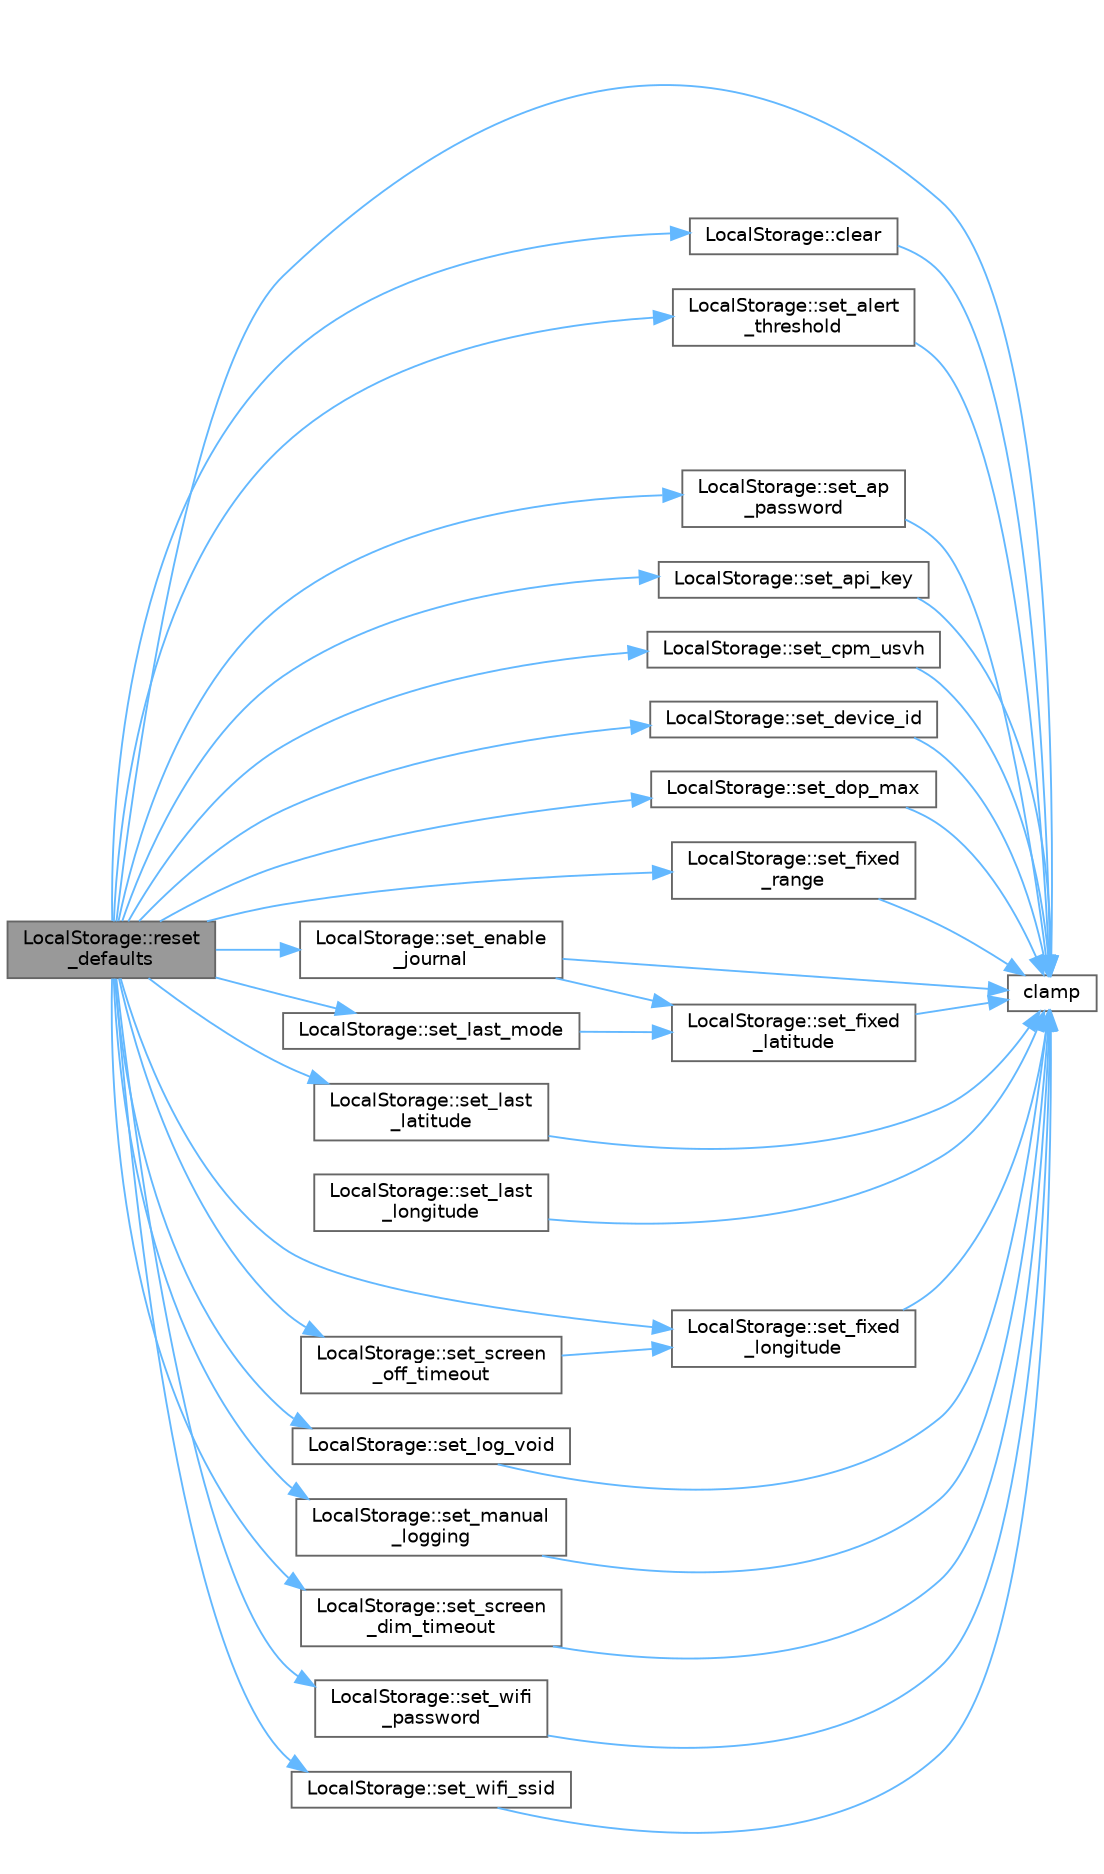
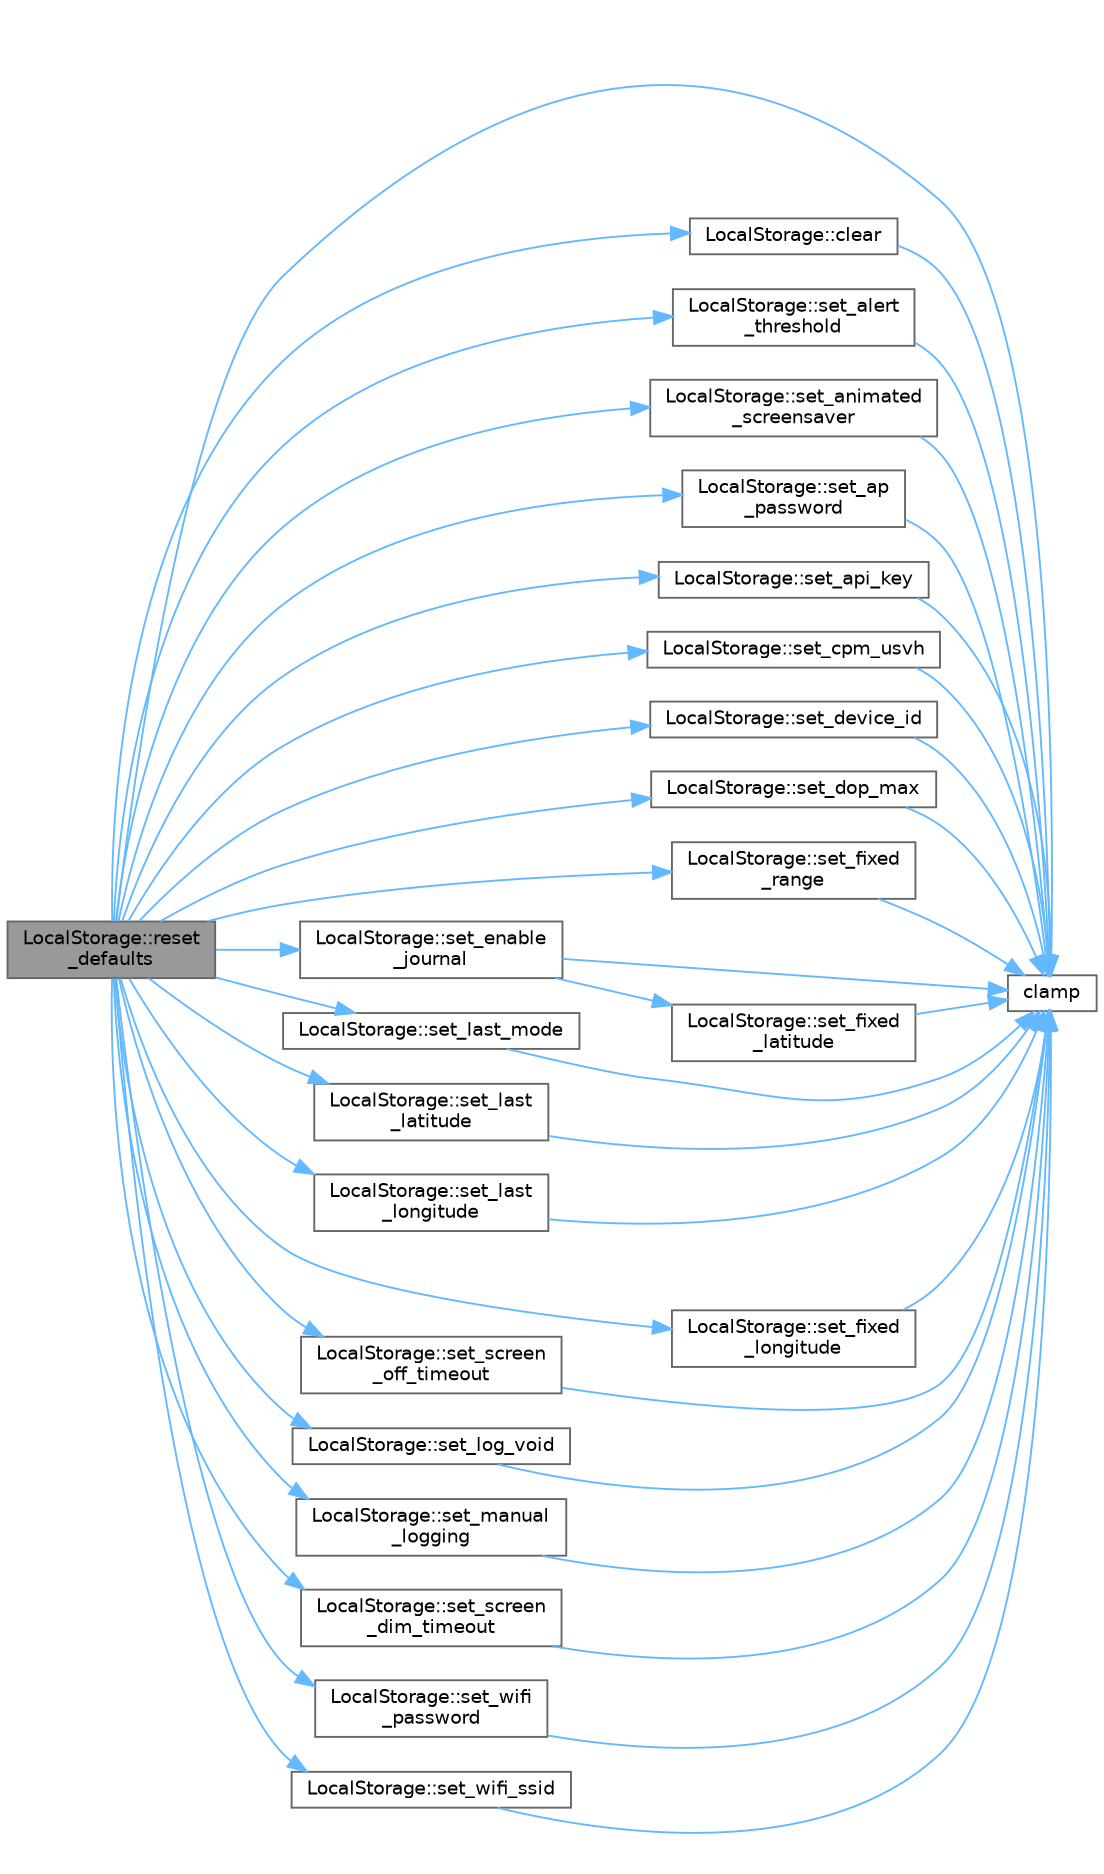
node "LocalStorage::set_animated _screensaver": added
edge "LocalStorage::set_last_mode" -> "LocalStorage::set_fixed _latitude": now "LocalStorage::set_last_mode" -> "clamp"
edge "LocalStorage::reset _defaults" -> "LocalStorage::set_last _longitude": added
edge "LocalStorage::set_screen _off_timeout" -> "LocalStorage::set_fixed _longitude": now "LocalStorage::set_screen _off_timeout" -> "clamp"
